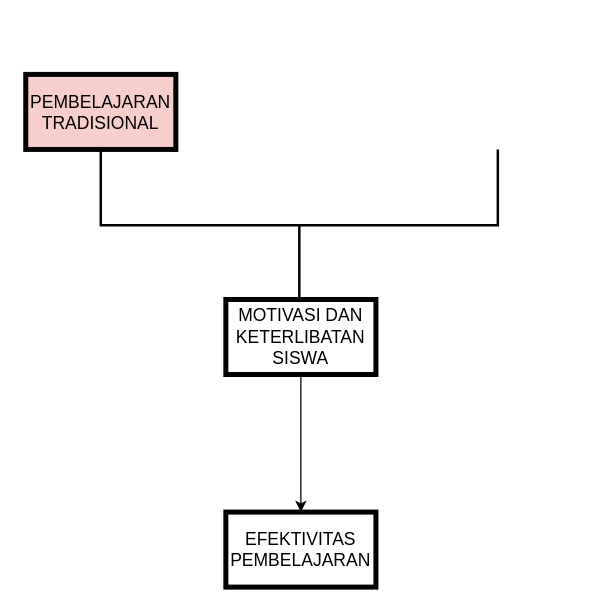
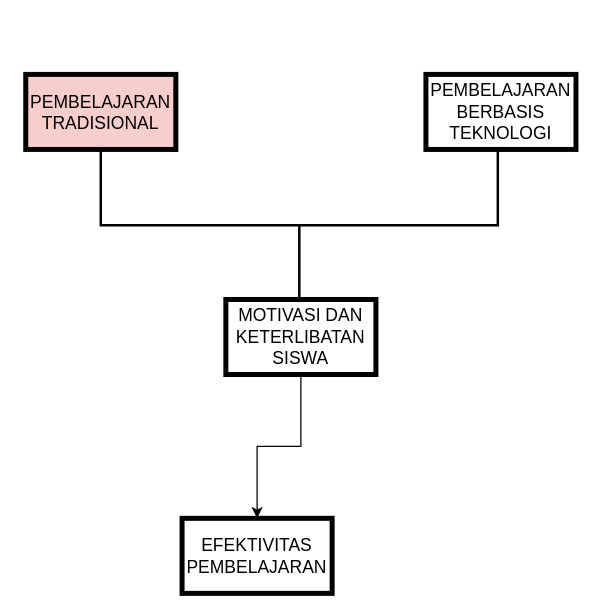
node "PEMBELAJARAN BERBASIS TEKNOLOGI": added
node "EFEKTIVITAS PEMBELAJARAN": moved (301, 549) -> (257, 556)
